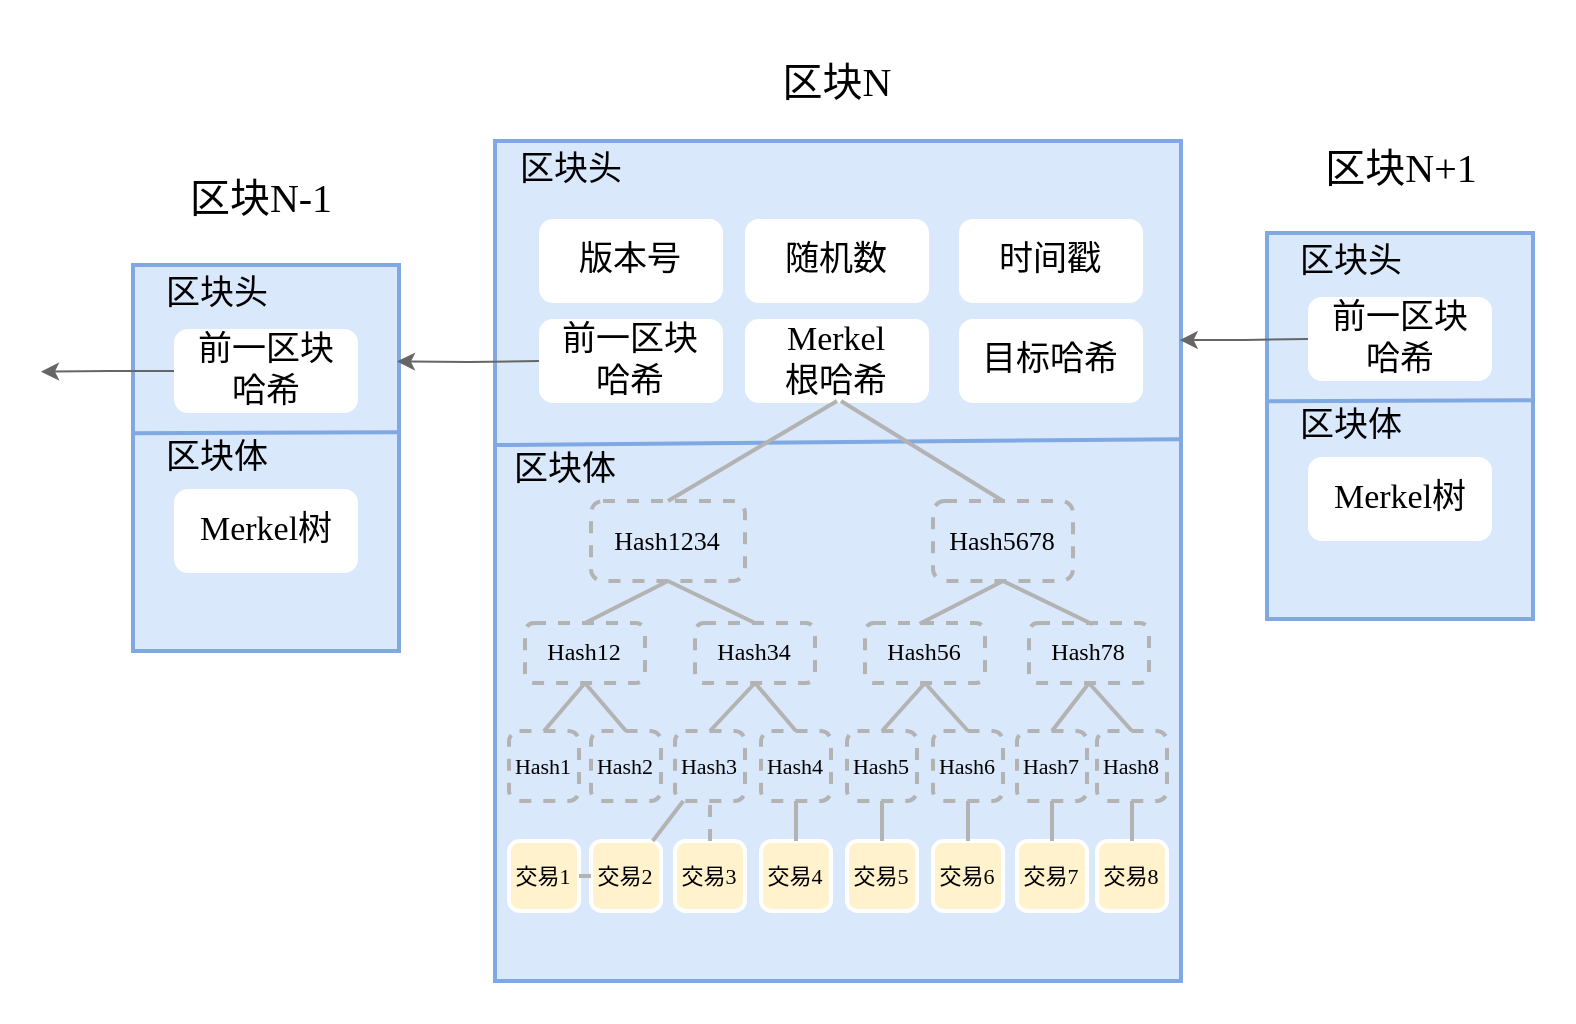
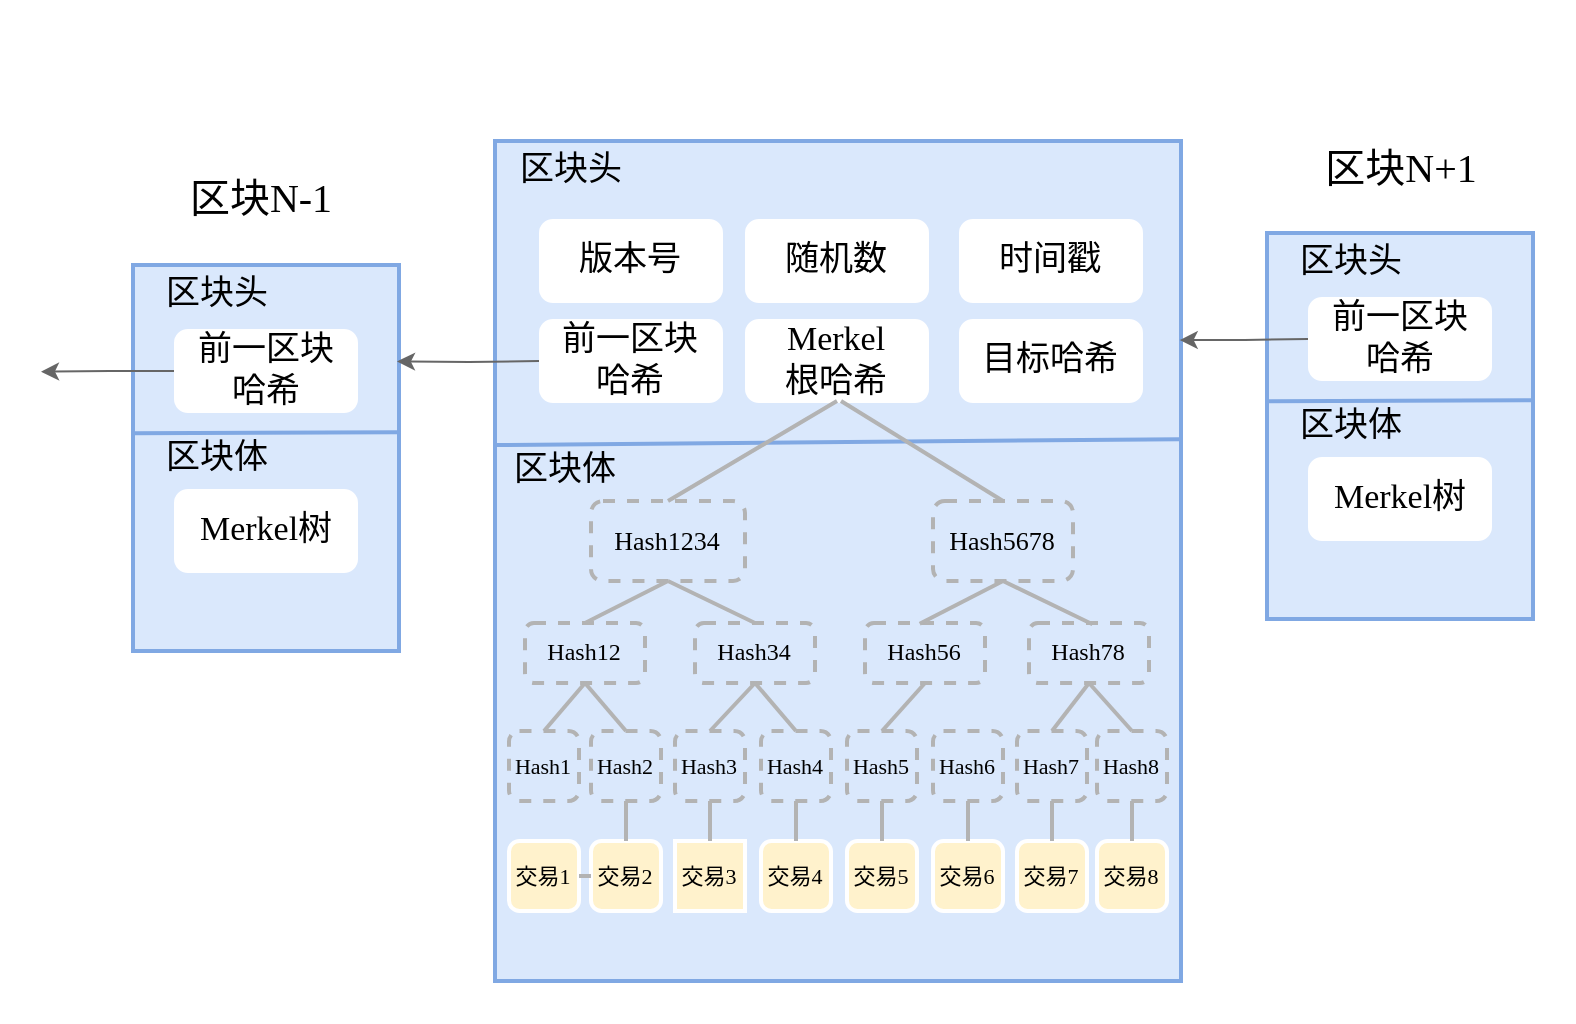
node "区块N": removed
edge "Hash56" -- "Hash6": removed
edge "Hash3" -- "交易2": now "Hash2" -- "交易2"
edge "Hash3" -- "交易3": style dashed -> solid
node "交易3": shape rounded rectangle -> rectangle
